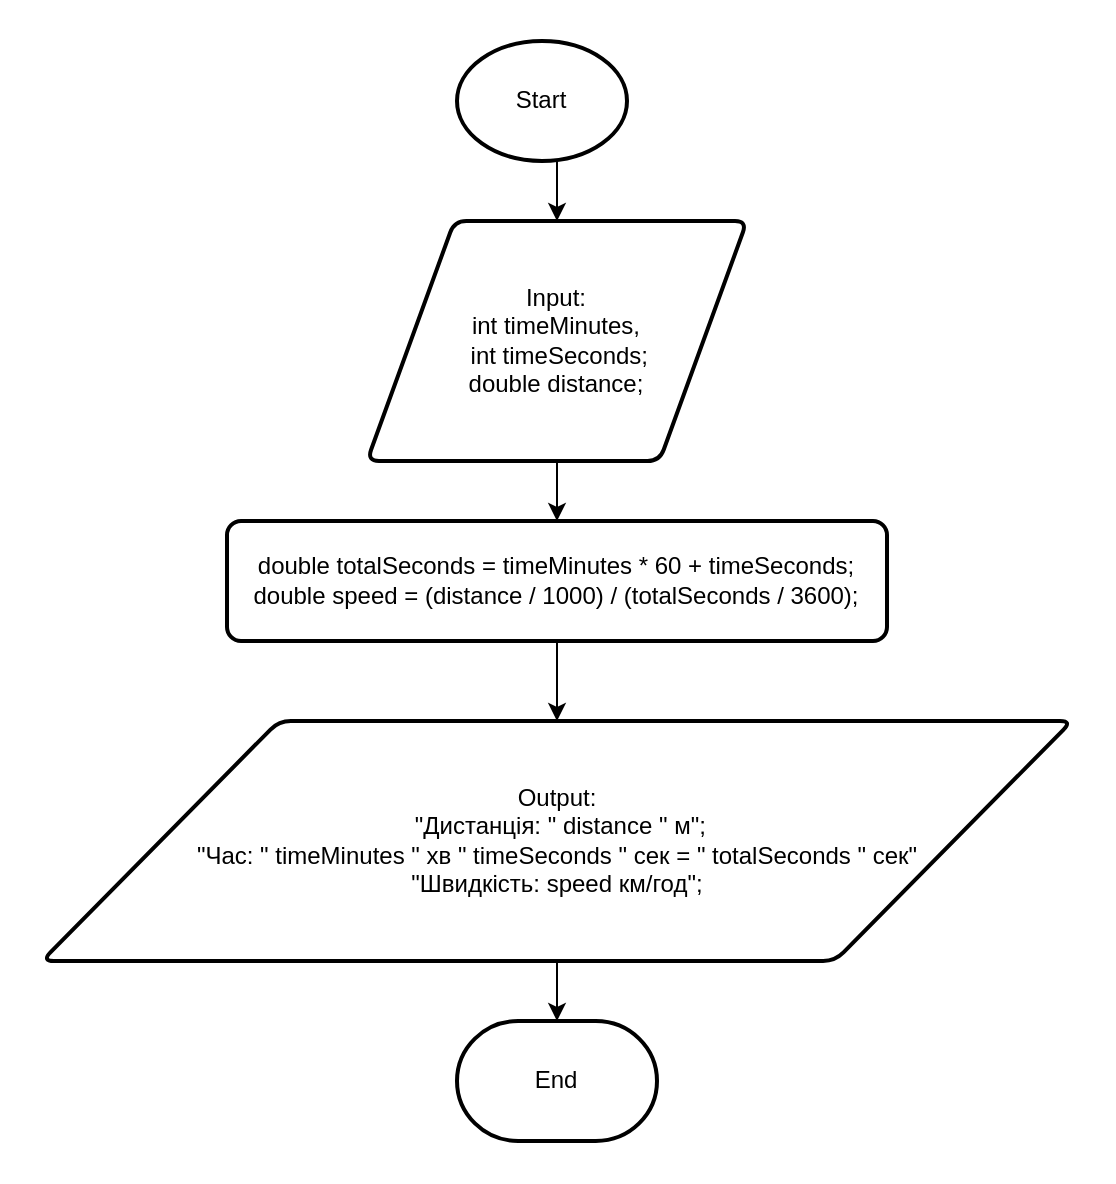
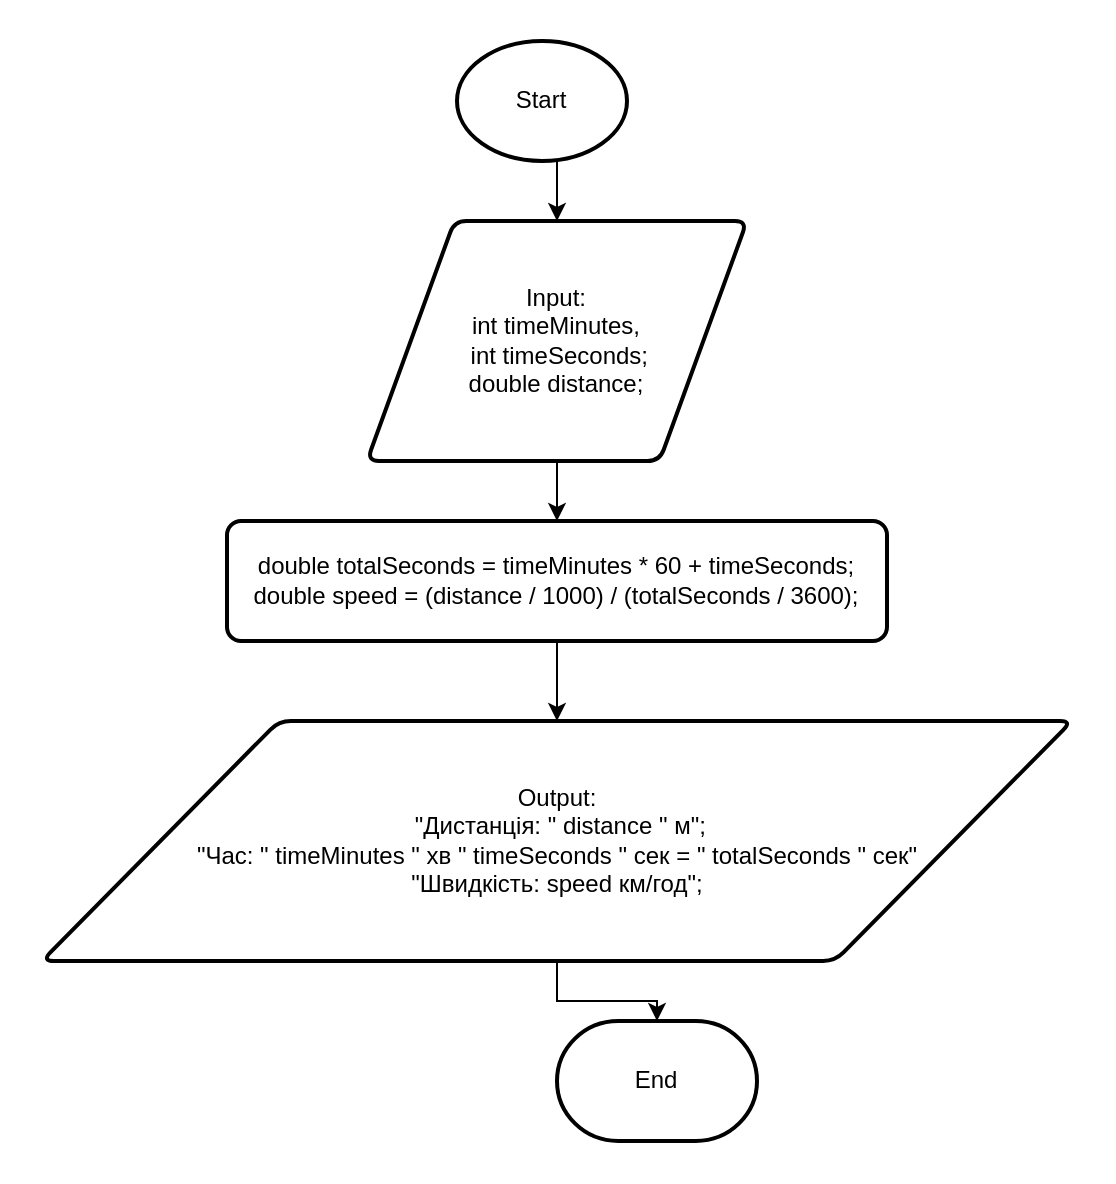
node "End": moved (557, 1081) -> (657, 1081)
